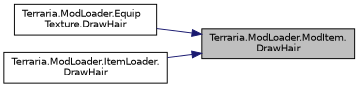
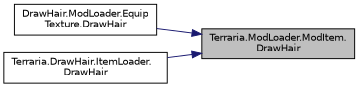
node "Terraria.ModLoader.Equip Texture.DrawHair": label "Terraria.ModLoader.Equip Texture.DrawHair" -> "DrawHair.ModLoader.Equip Texture.DrawHair"
node "Terraria.ModLoader.ItemLoader. DrawHair": label "Terraria.ModLoader.ItemLoader. DrawHair" -> "Terraria.DrawHair.ItemLoader. DrawHair"
